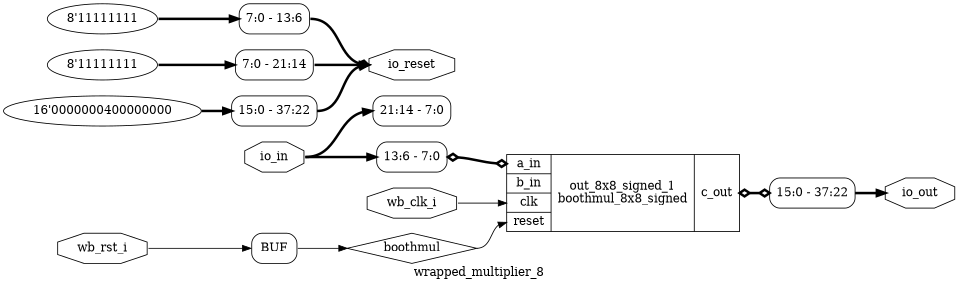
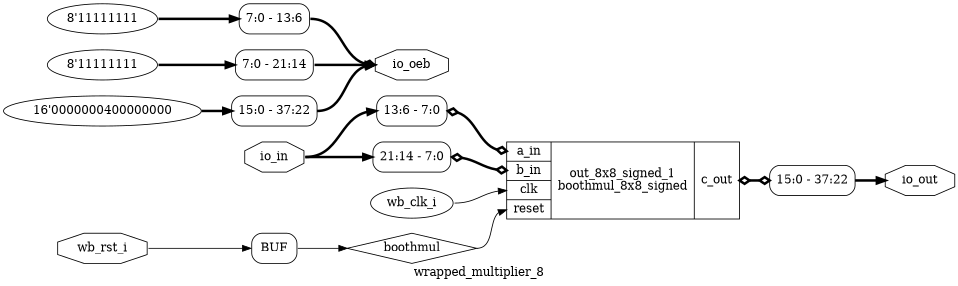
node "io_reset": label "io_reset" -> "io_oeb"
edge "21:14 - 7:0" -- "a_in": added
node "wb_clk_i": shape octagon -> ellipse
